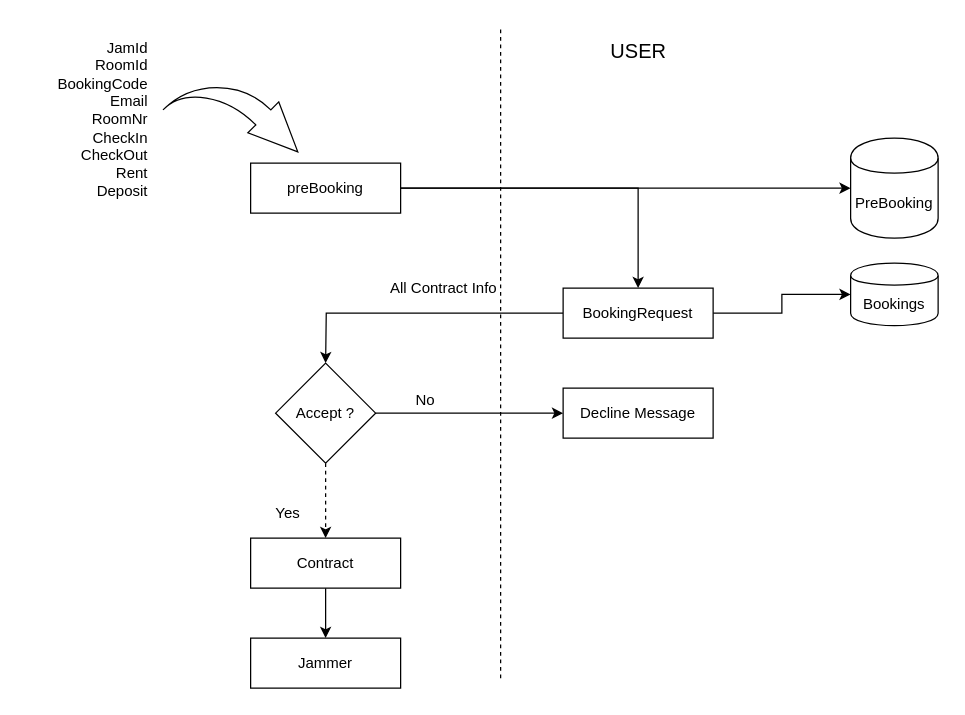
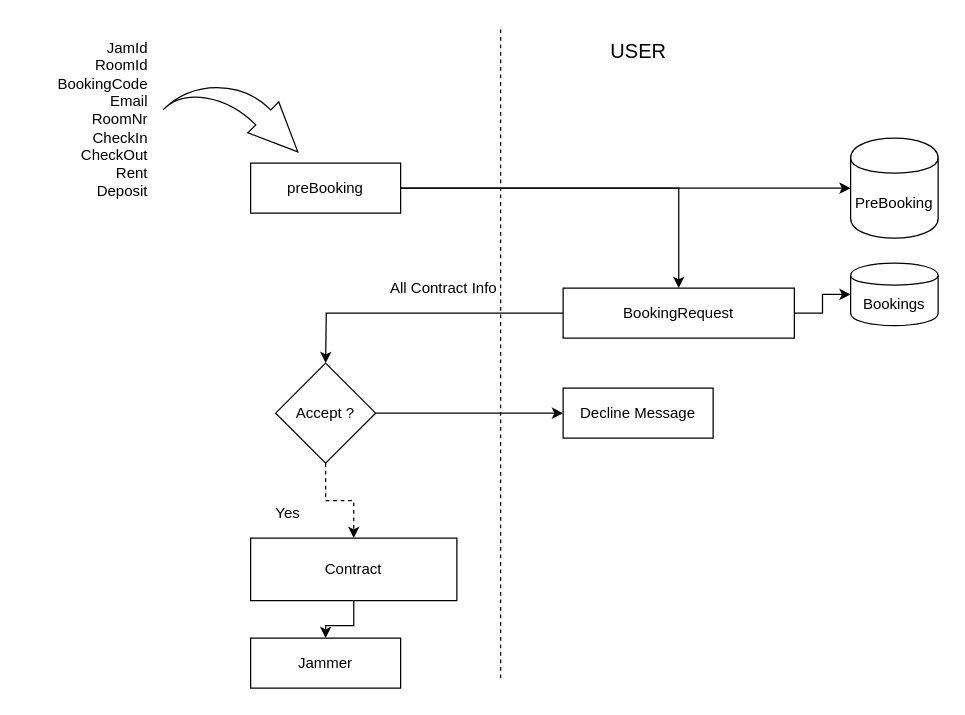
node "BookingRequest": size 150x50 -> 231x50
node "No": removed
node "Contract": size 150x50 -> 206x63
